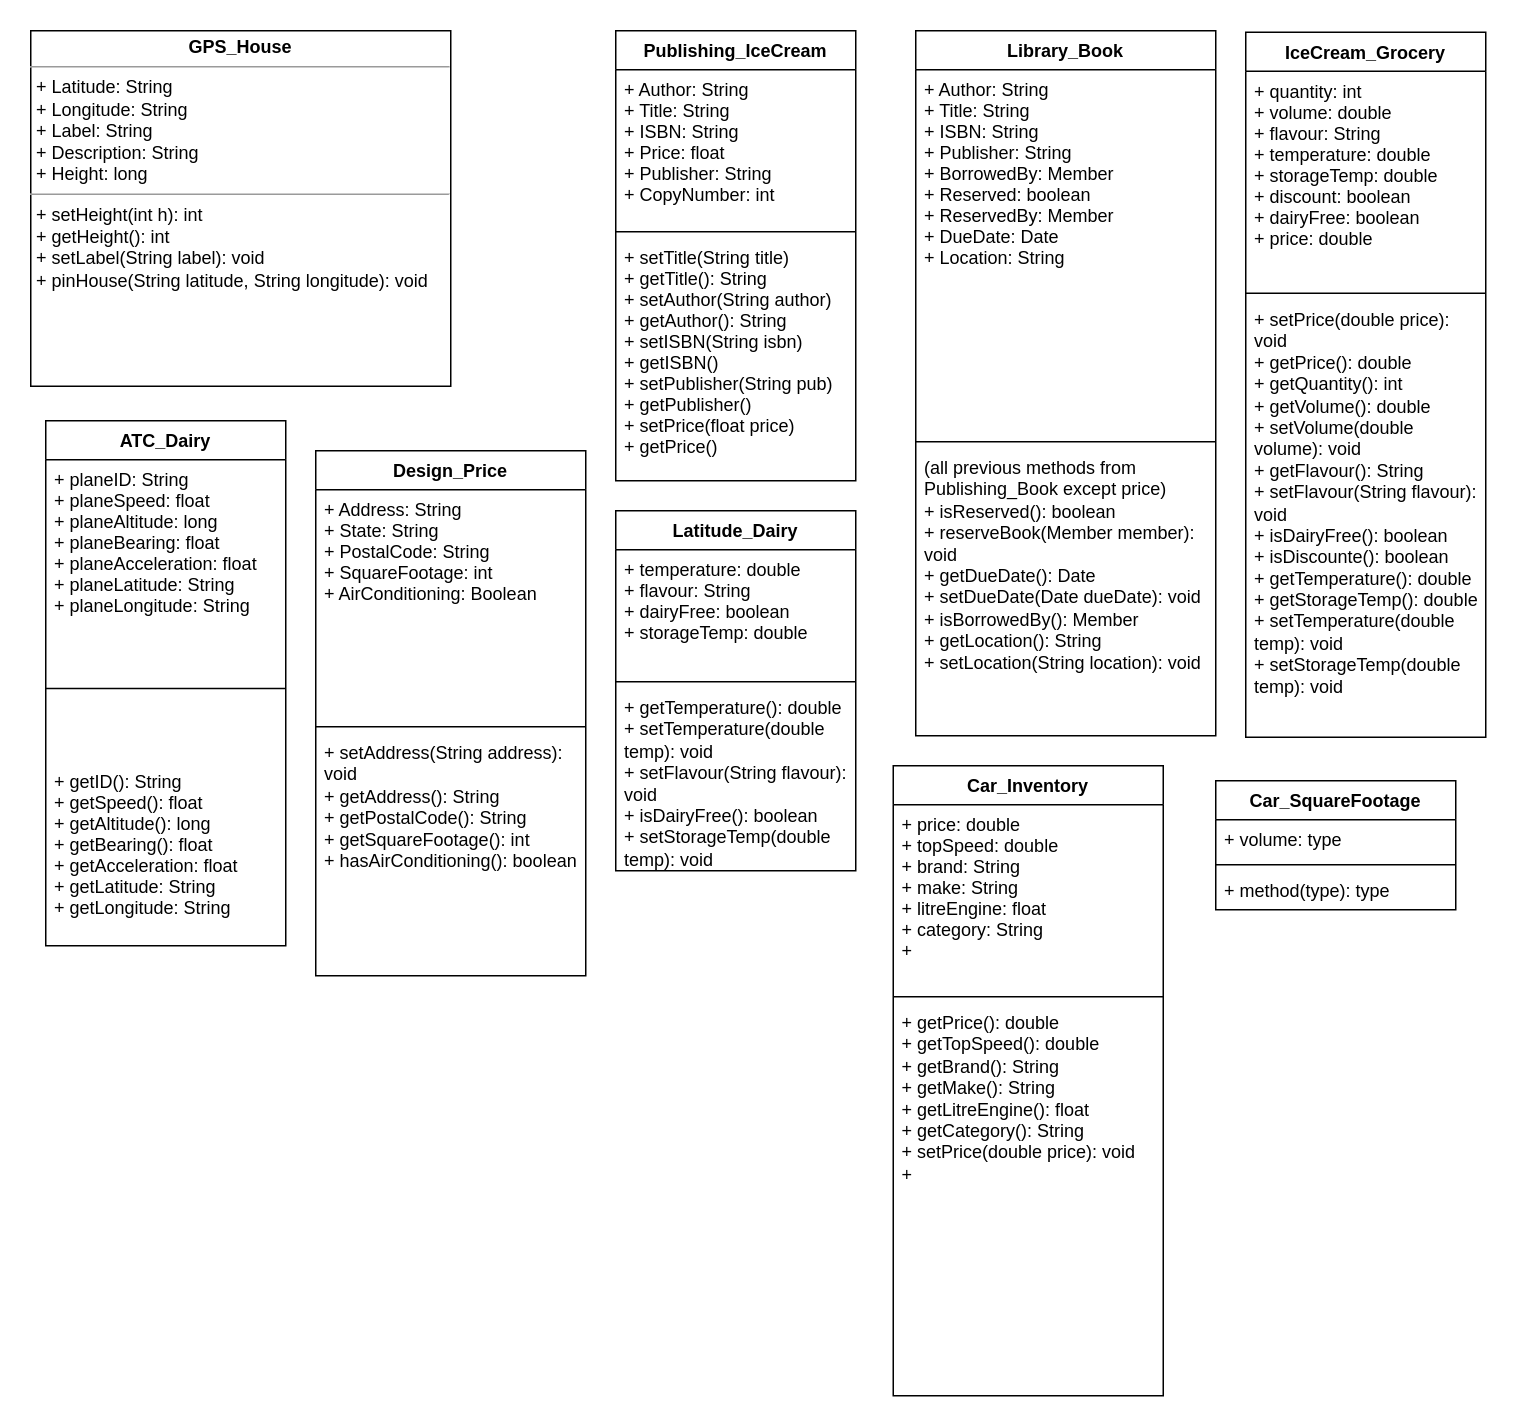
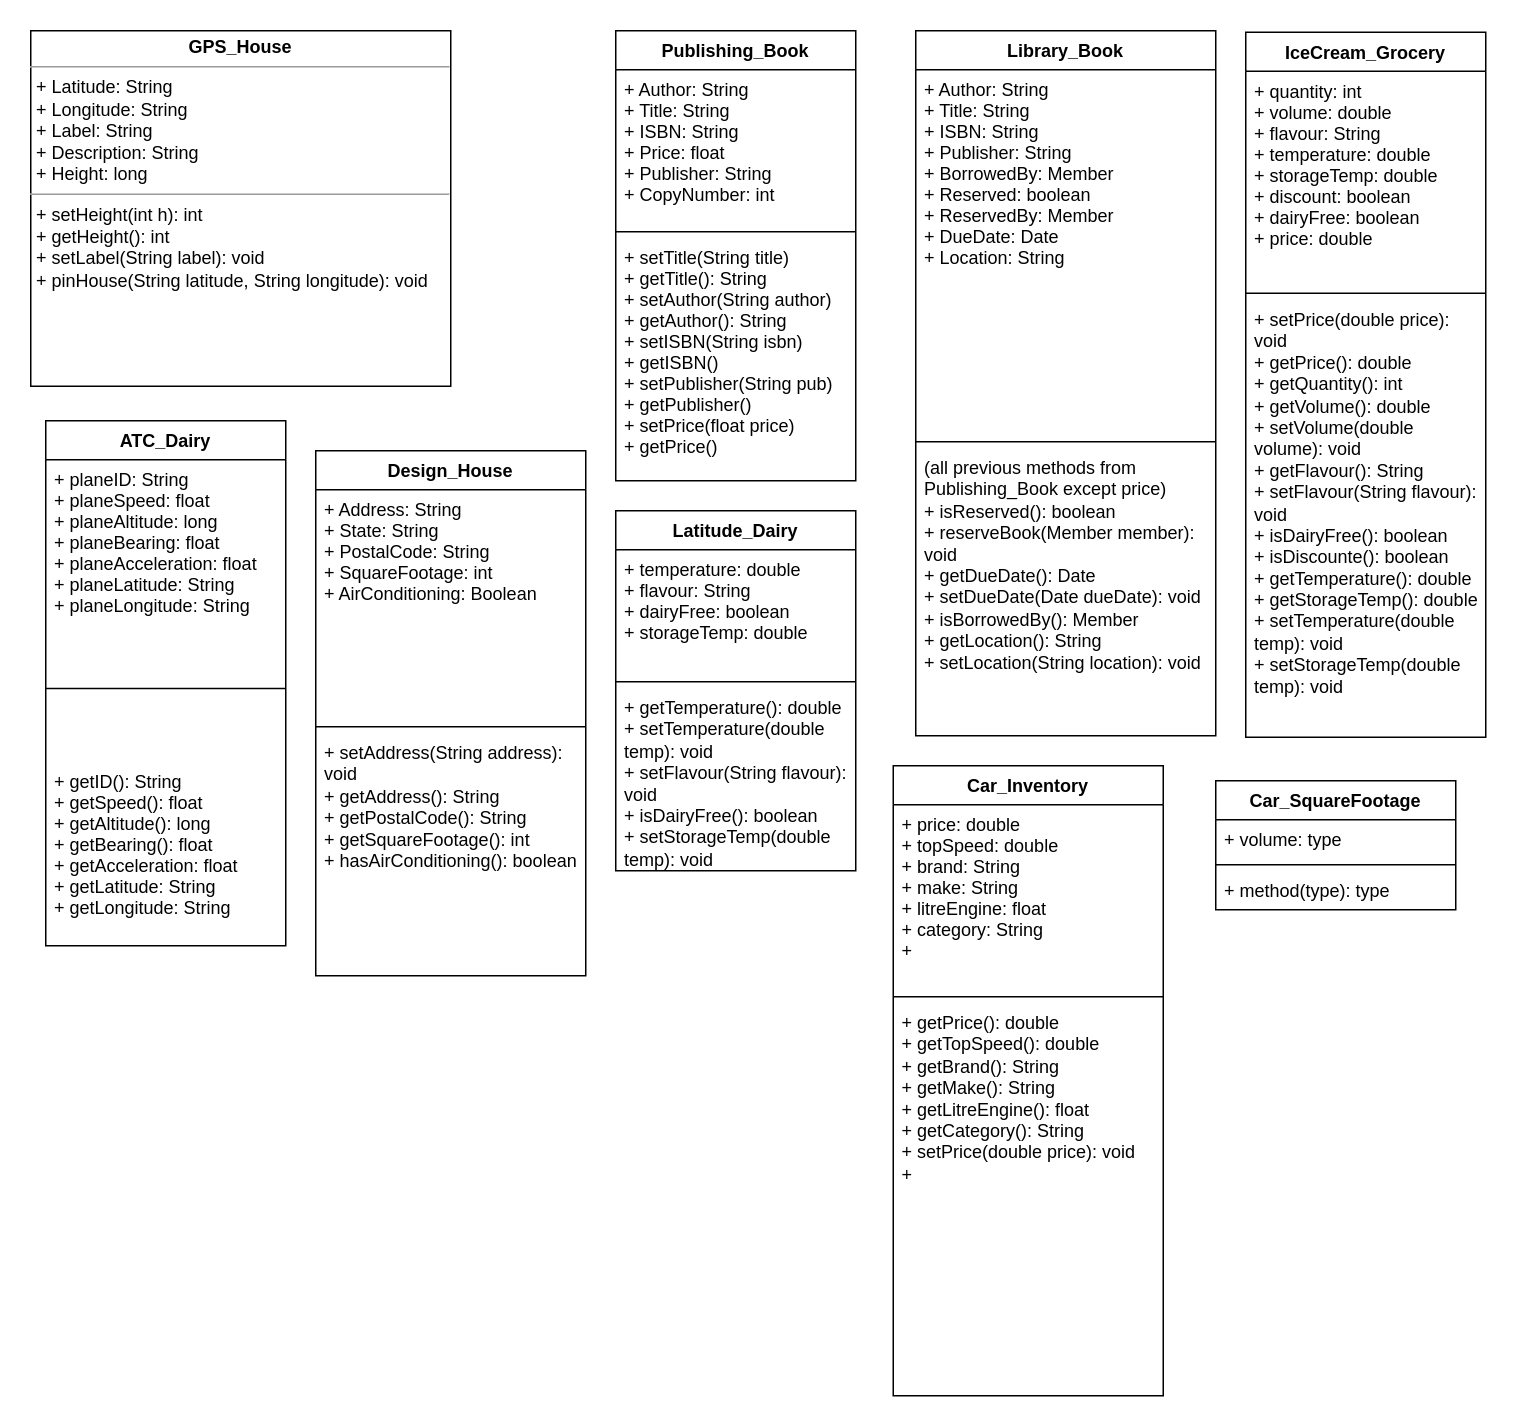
node "Publishing_IceCream": label "Publishing_IceCream" -> "Publishing_Book"
node "Design_Price": label "Design_Price" -> "Design_House"
